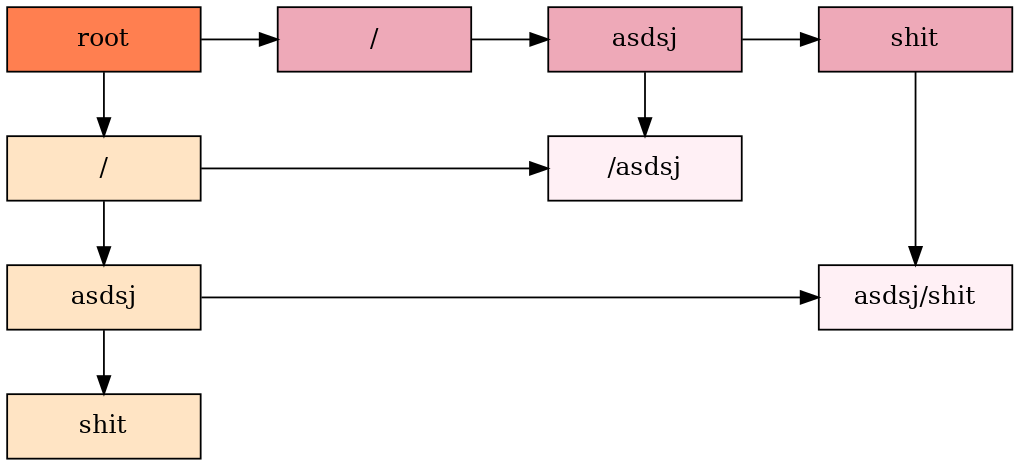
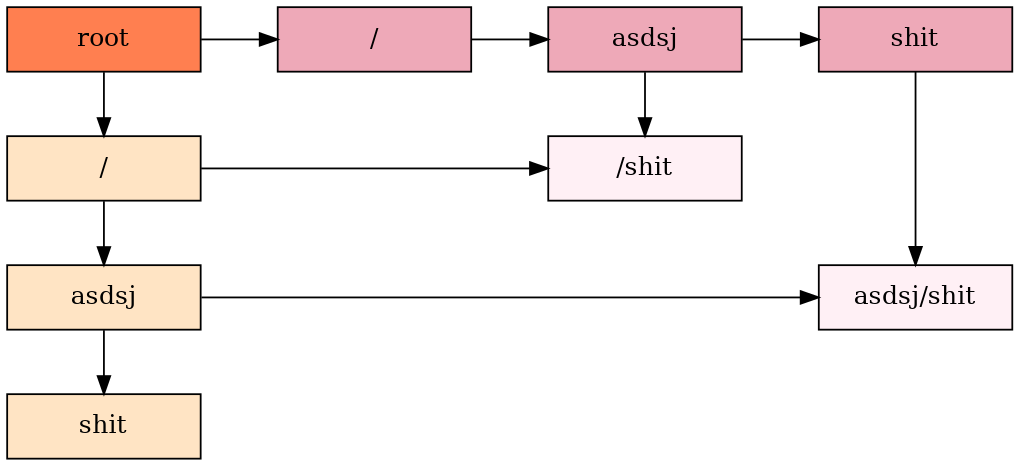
node "/asdsj": label "/asdsj" -> "/shit"
